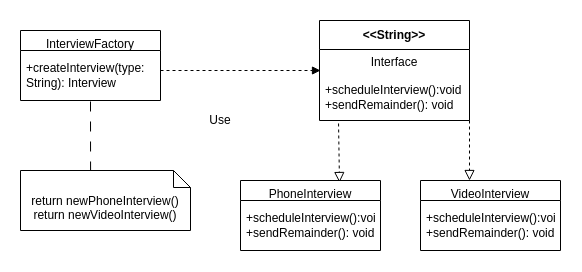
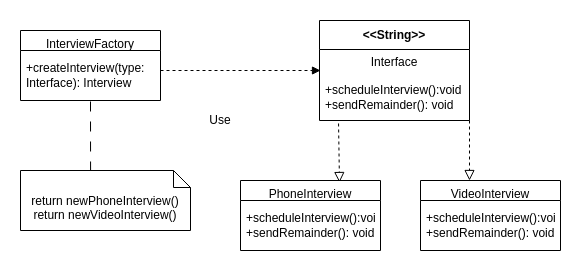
node "+createInterview(type: String): Interview": label "+createInterview(type: String): Interview" -> "+createInterview(type: Interface): Interview"
